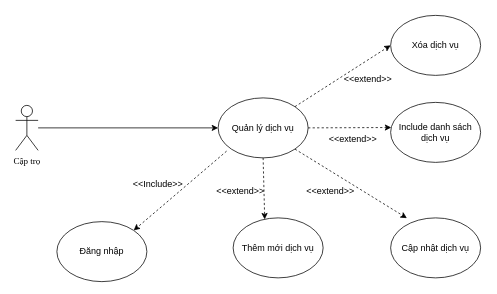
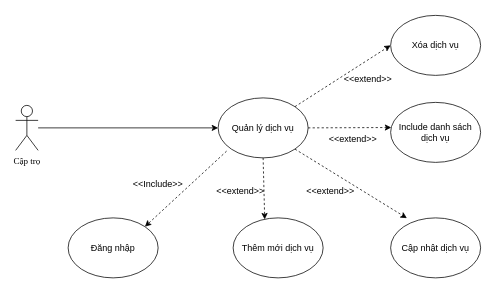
node "Đăng nhập": moved (102, 252) -> (113, 248)
